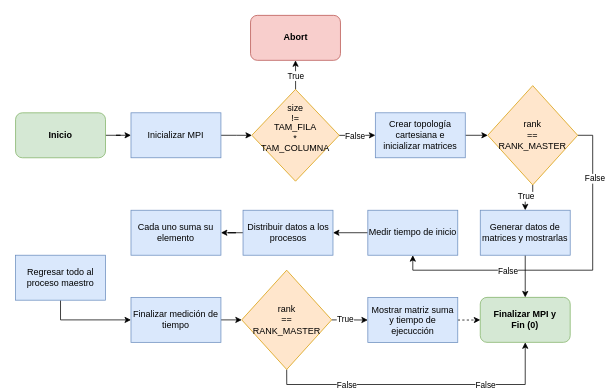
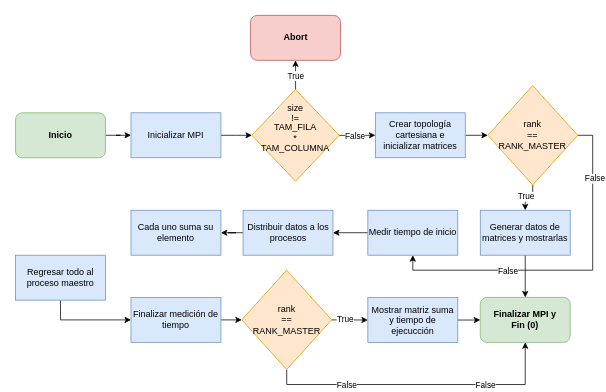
edge "Mostrar matriz suma y tiempo de ejecucción" -> "Finalizar MPI y Fin (0)": style dashed -> solid
